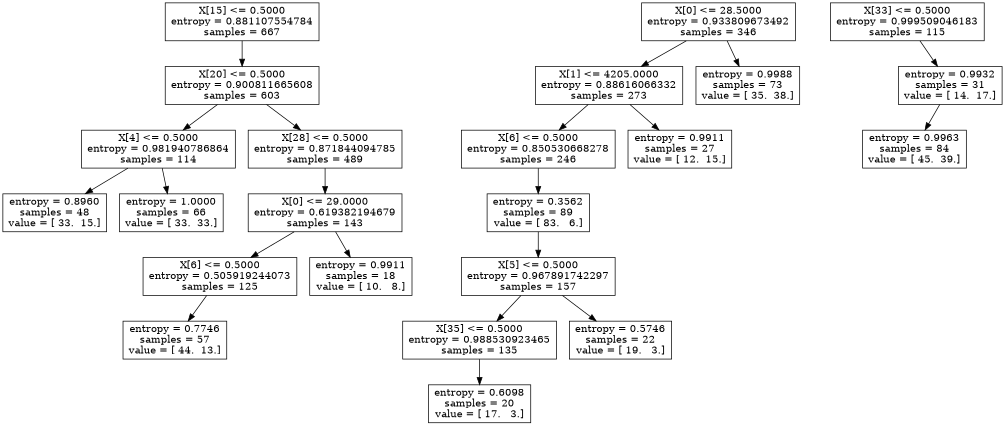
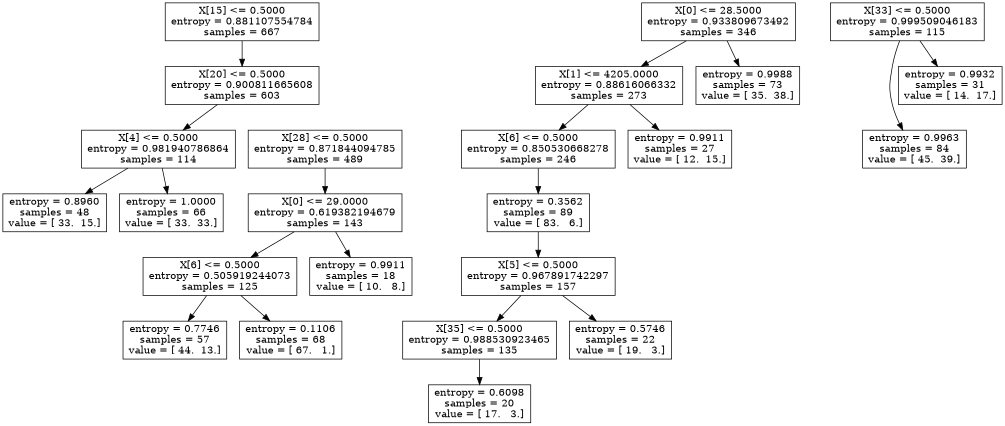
edge "entropy = 0.9932 samples = 31 value = [ 14.  17.]" -> "entropy = 0.9963 samples = 84 value = [ 45.  39.]": now "X[33] <= 0.5000 entropy = 0.999509046183 samples = 115" -> "entropy = 0.9963 samples = 84 value = [ 45.  39.]"
edge "X[20] <= 0.5000 entropy = 0.900811665608 samples = 603" -> "X[28] <= 0.5000 entropy = 0.871844094785 samples = 489": removed
node "entropy = 0.1106 samples = 68 value = [ 67.   1.]": added
